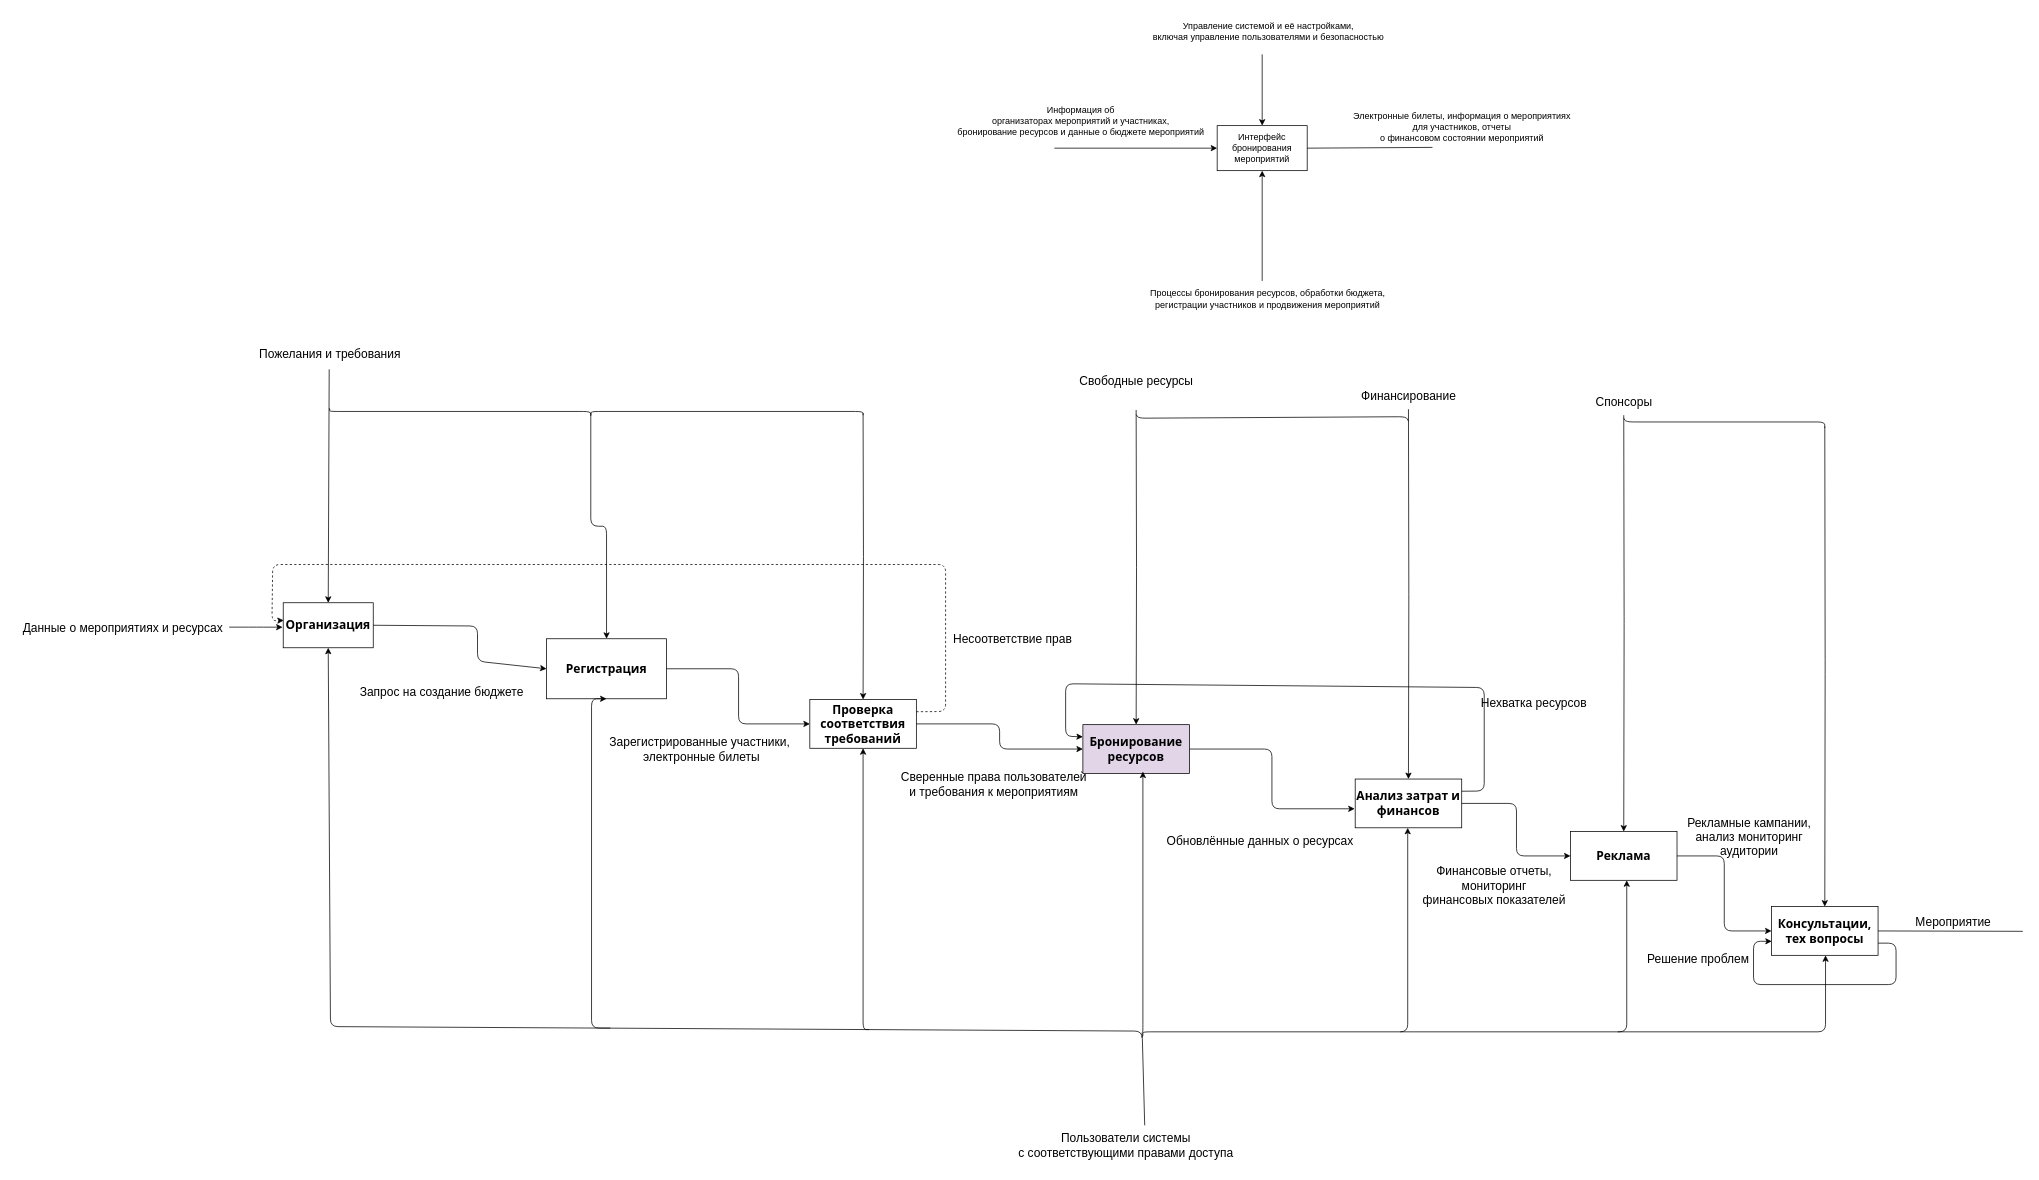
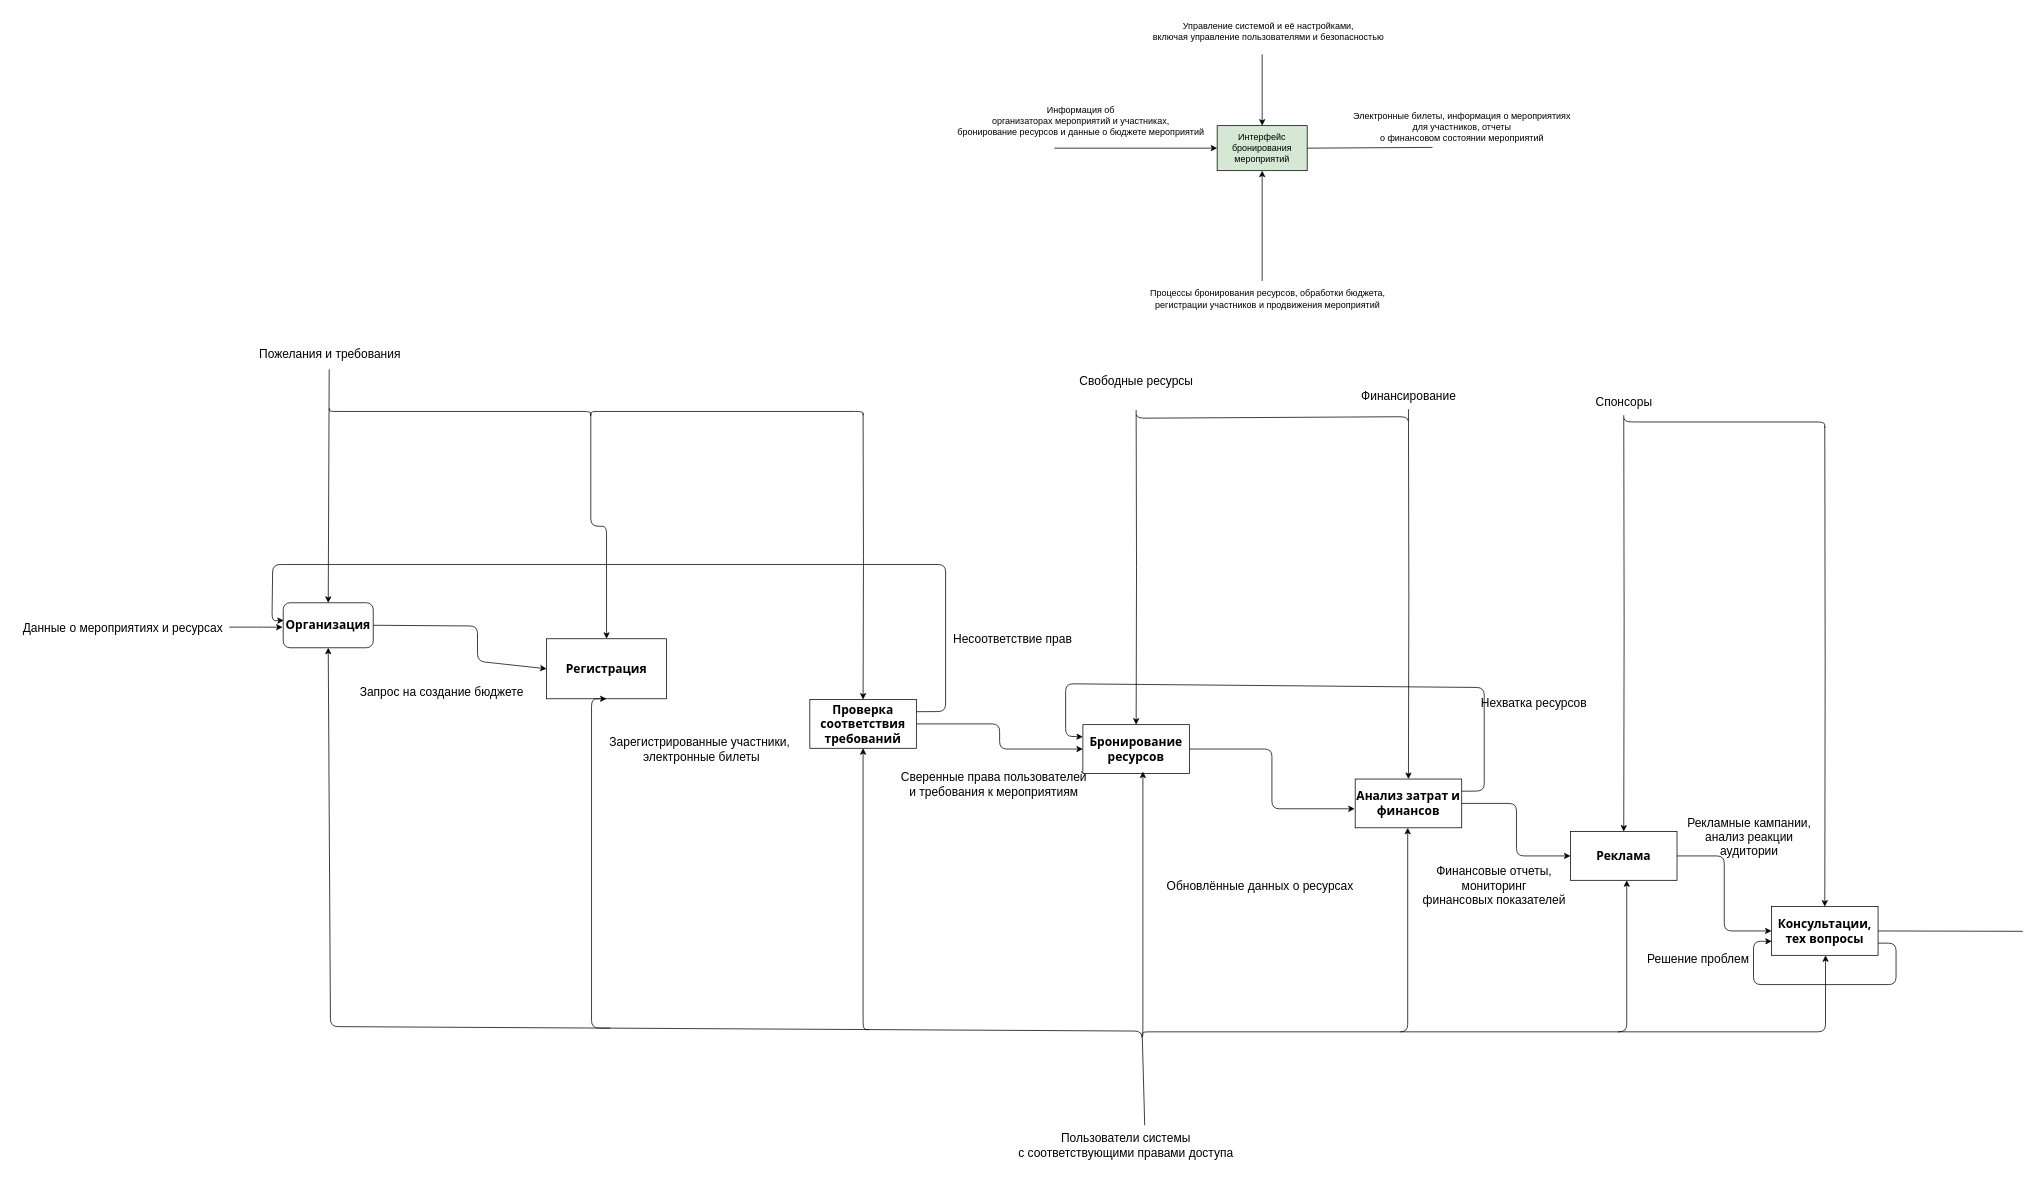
node "Интерфейс бронирования мероприятий": fillcolor #ffffff -> #d5e8d4
edge "Проверка соответствия требований" -> "Организация": style dashed -> solid
node "Организация": shape rectangle -> rounded rectangle
edge "Регистрация" -> "Проверка соответствия требований": removed
node "Бронирование ресурсов": fillcolor #e1d5e7 -> #ffffff
node "Рекламные кампании, анализ мониторинг аудитории": label "Рекламные кампании, анализ мониторинг аудитории" -> "Рекламные кампании, анализ реакции аудитории"
node "Обновлённые данных о ресурсах": moved (1259, 841) -> (1259, 886)
node "Мероприятие": removed
